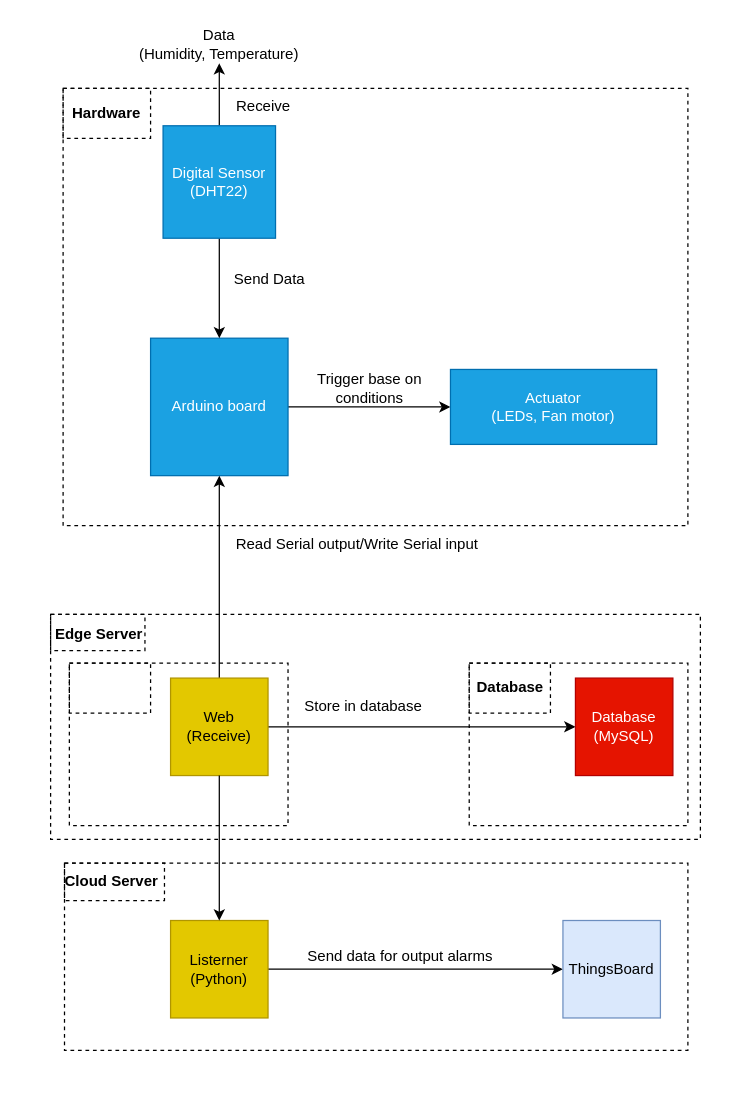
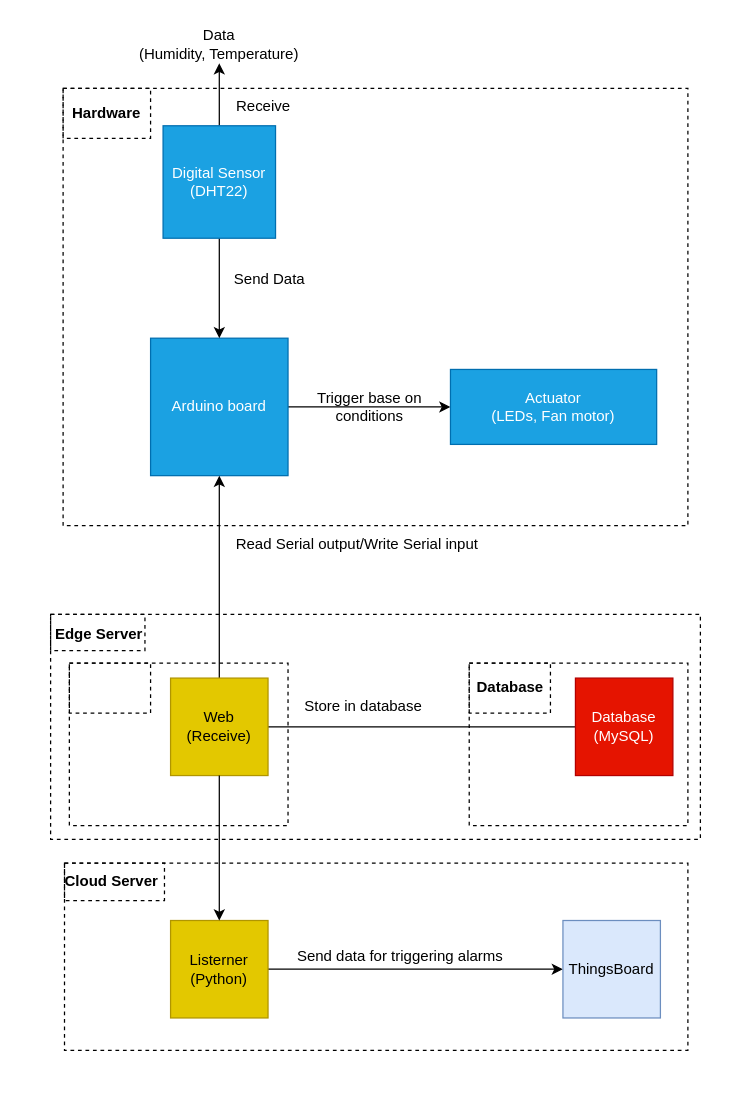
node "Trigger base on conditions": moved (369, 388) -> (369, 407)
edge "Web (Receive)" -> "Database (MySQL)": arrowhead classic -> none
node "Send data for output alarms": label "Send data for output alarms" -> "Send data for triggering alarms"
